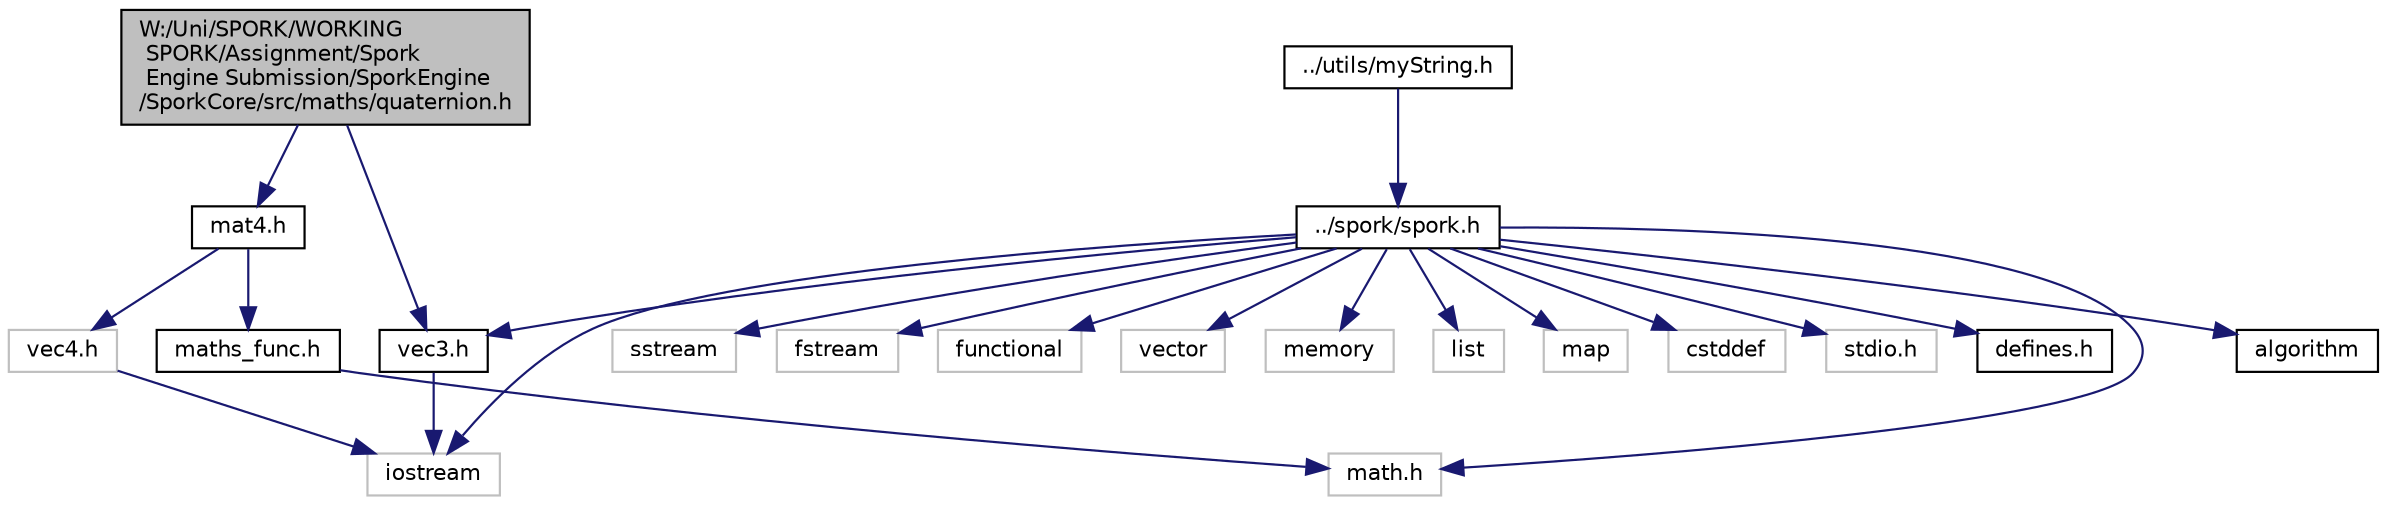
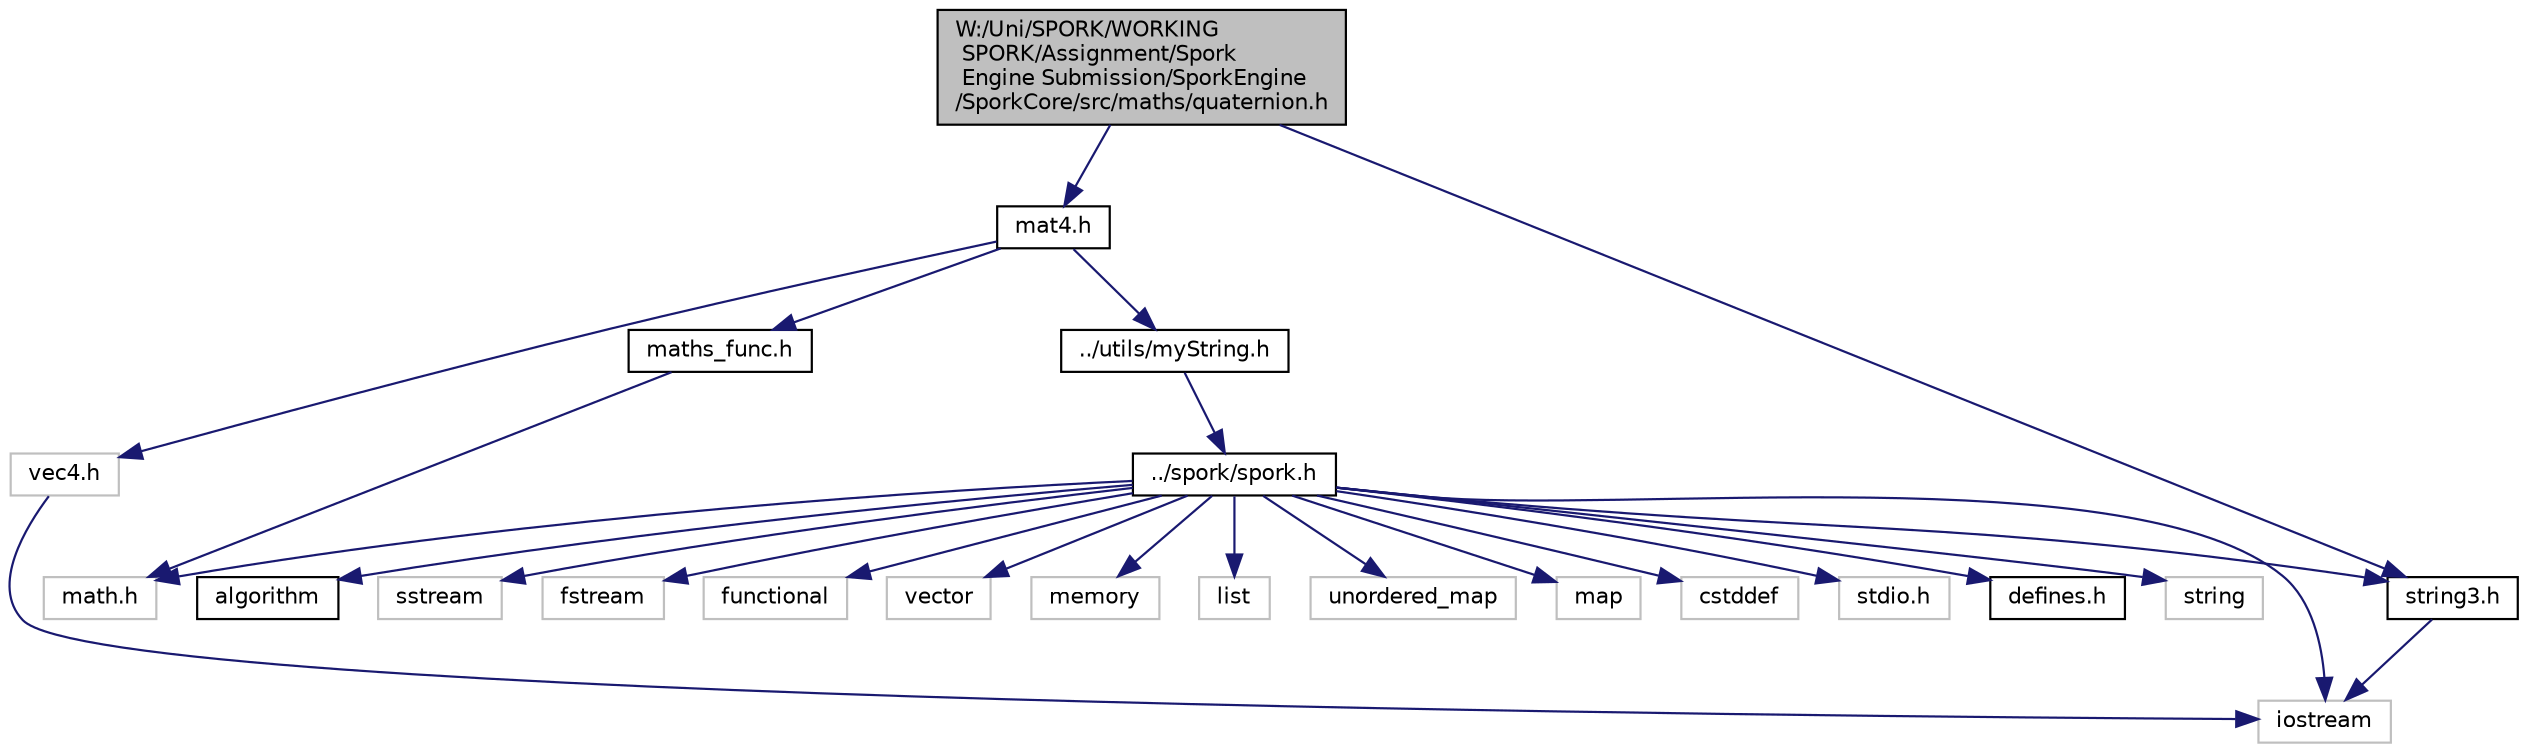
edge "mat4.h" -> "../utils/myString.h": added
node "vec3.h": label "vec3.h" -> "string3.h"
node "unordered_map": added
node "string": added
